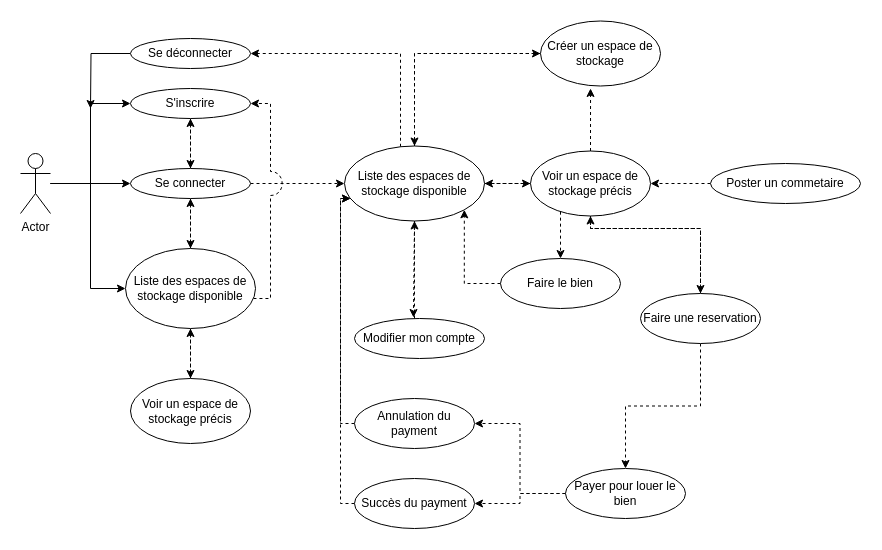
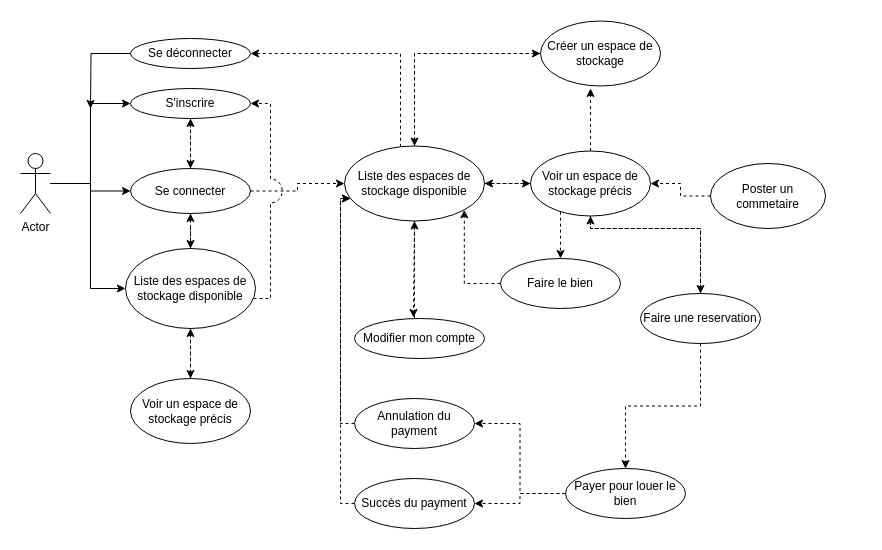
node "Se connecter": size 120x30 -> 120x45
node "Poster un commetaire": size 150x40 -> 115x65
